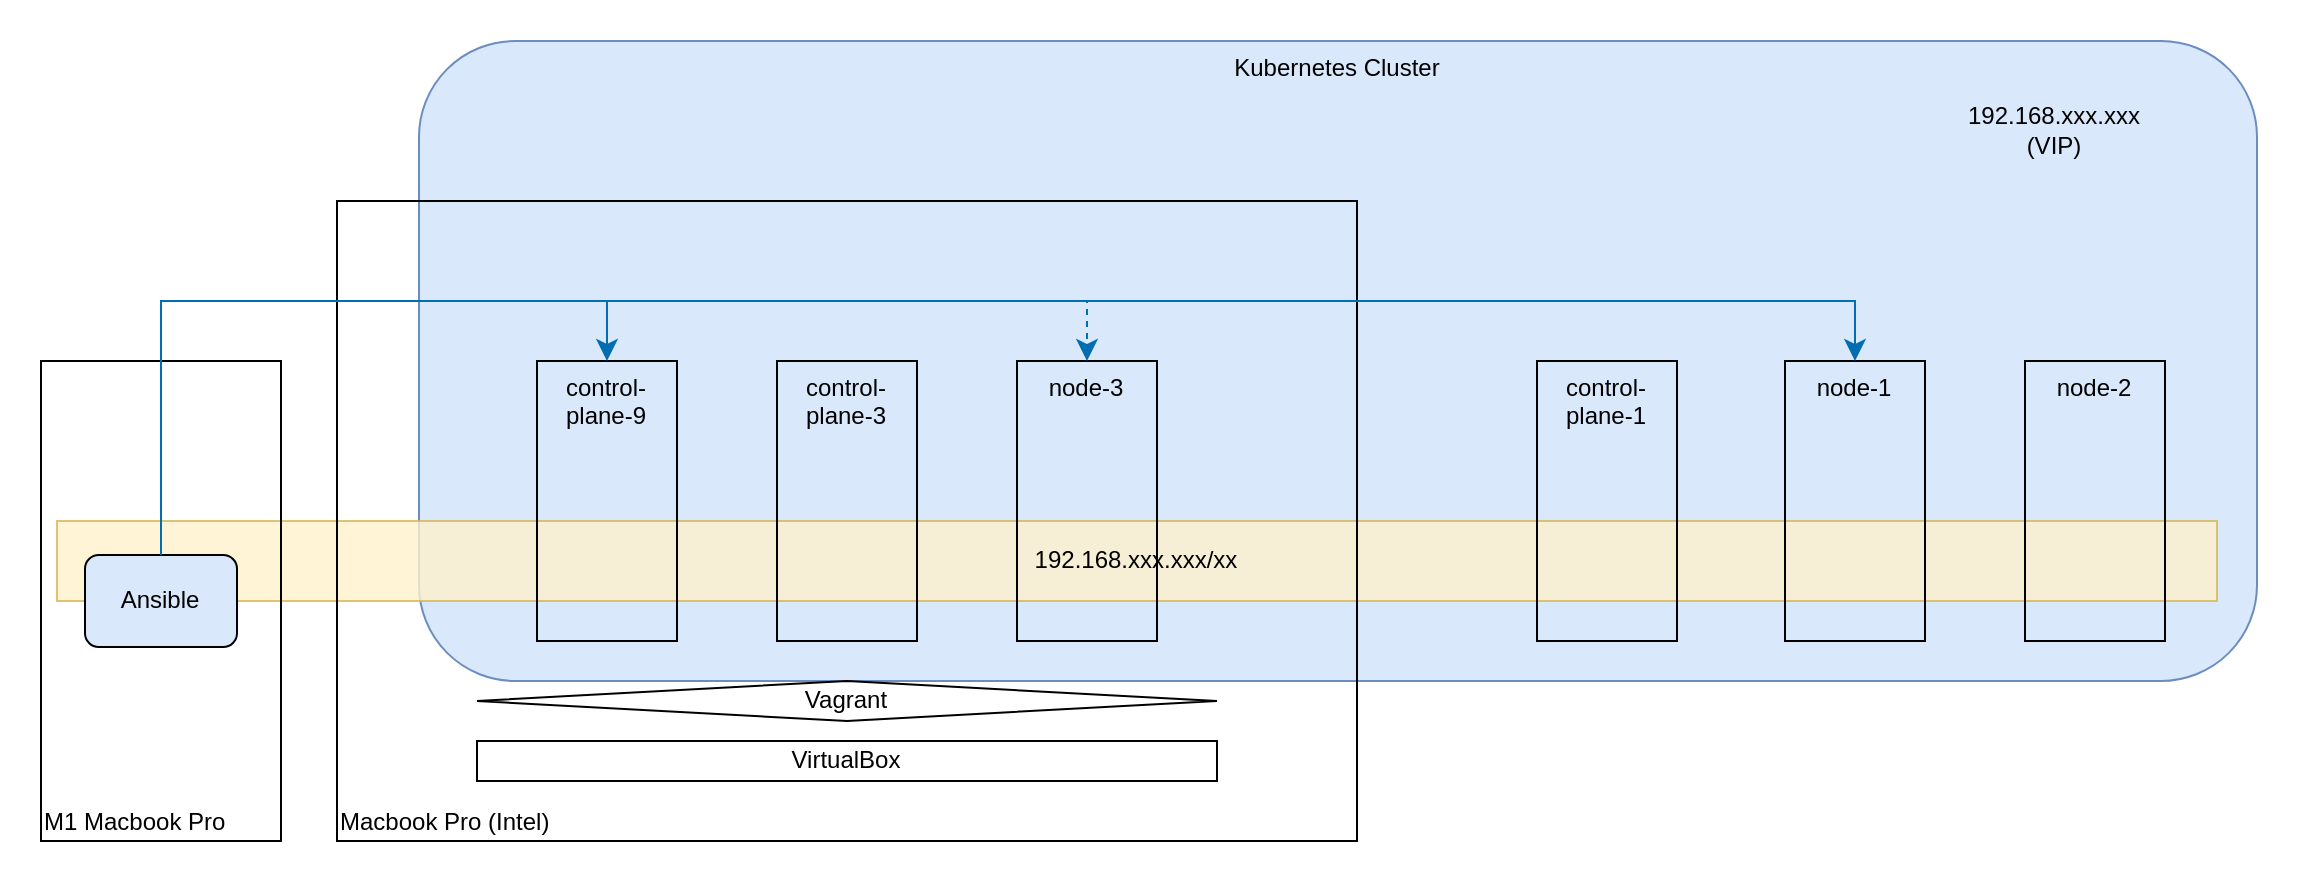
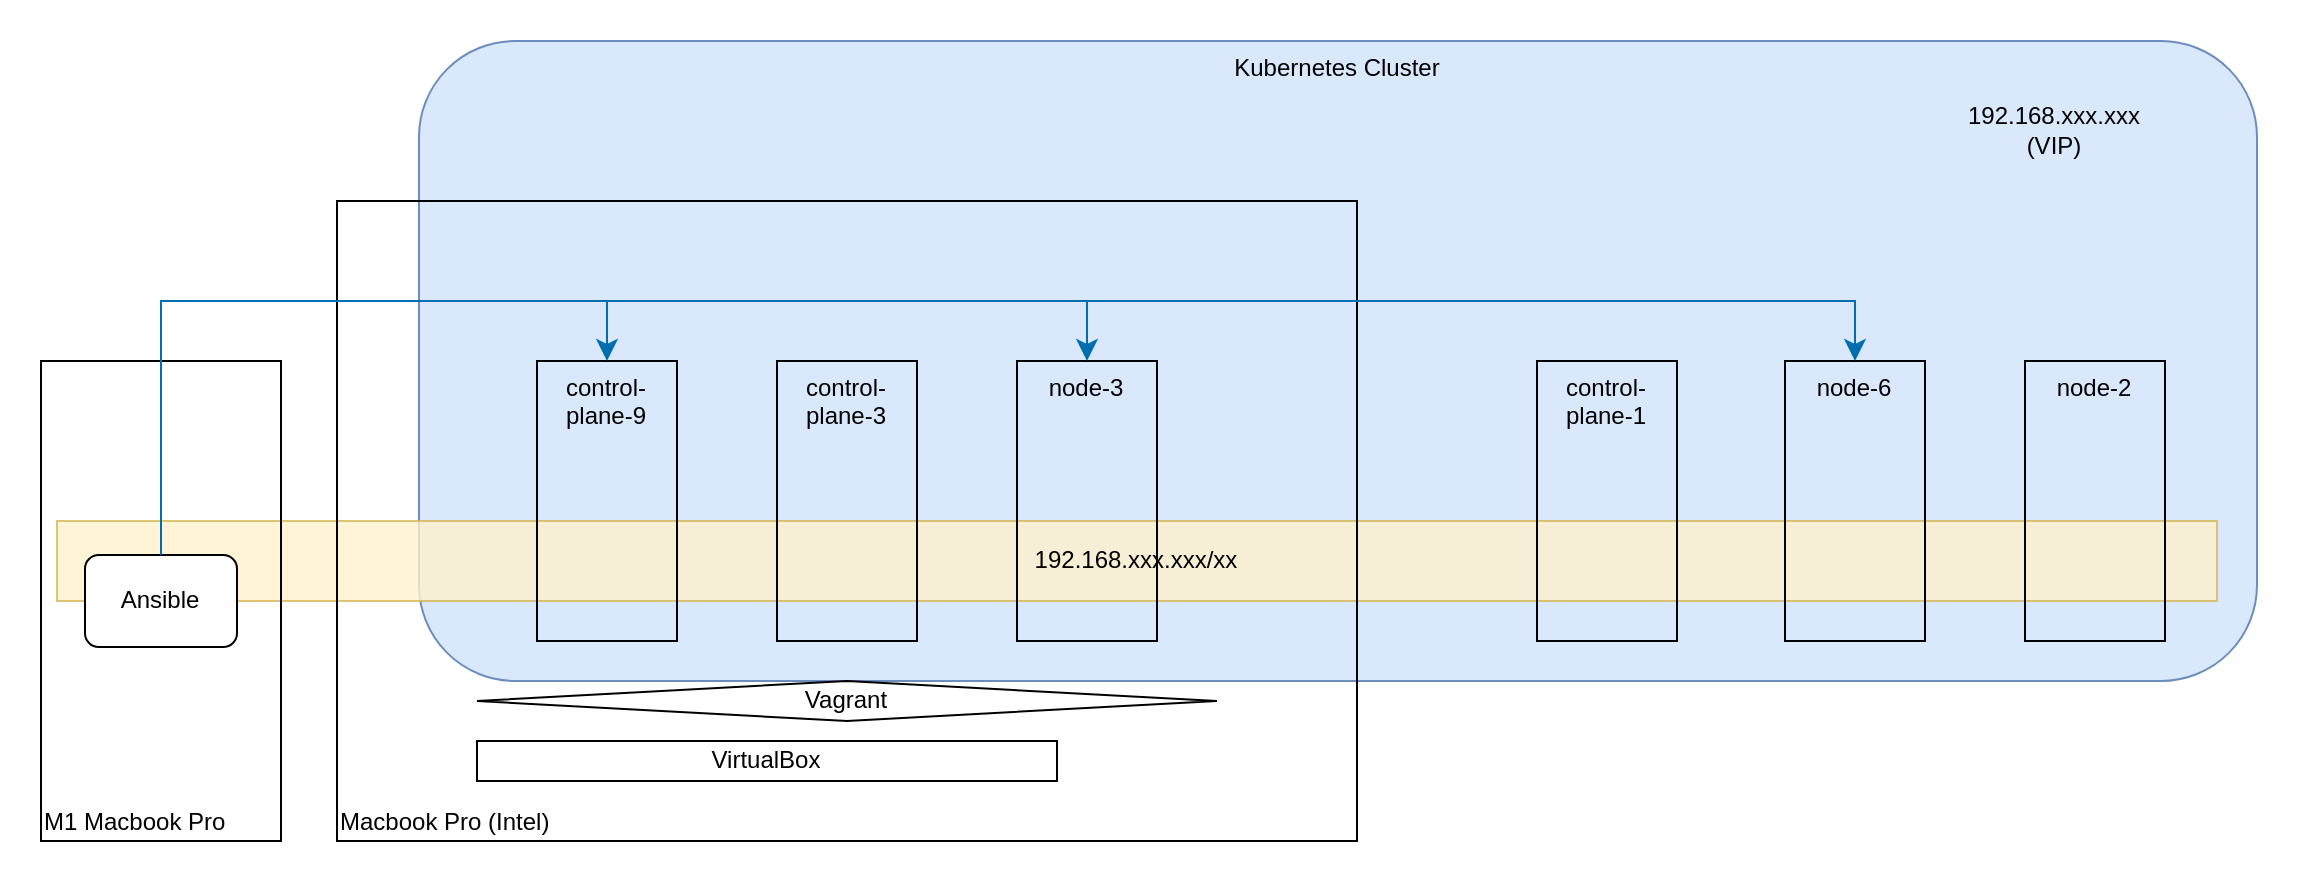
edge "Ansible" -> "node-3": style dashed -> solid
node "node-1": label "node-1" -> "node-6"
node "Ansible": fillcolor #dae8fc -> #ffffff
node "VirtualBox": size 740x40 -> 580x40
